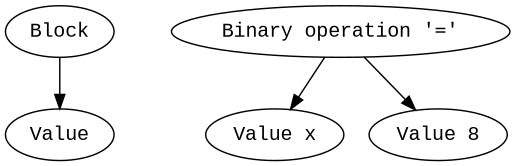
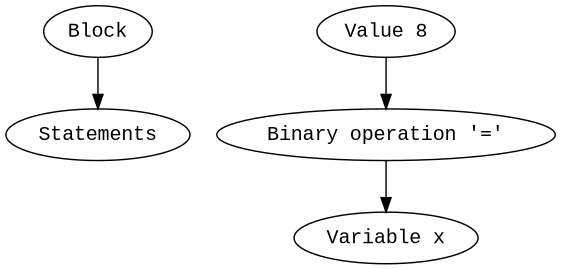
edge "Binary operation '='" -> "Value 8": reversed
node "Value": label "Value" -> "Statements"
node "Value x": label "Value x" -> "Variable x"
